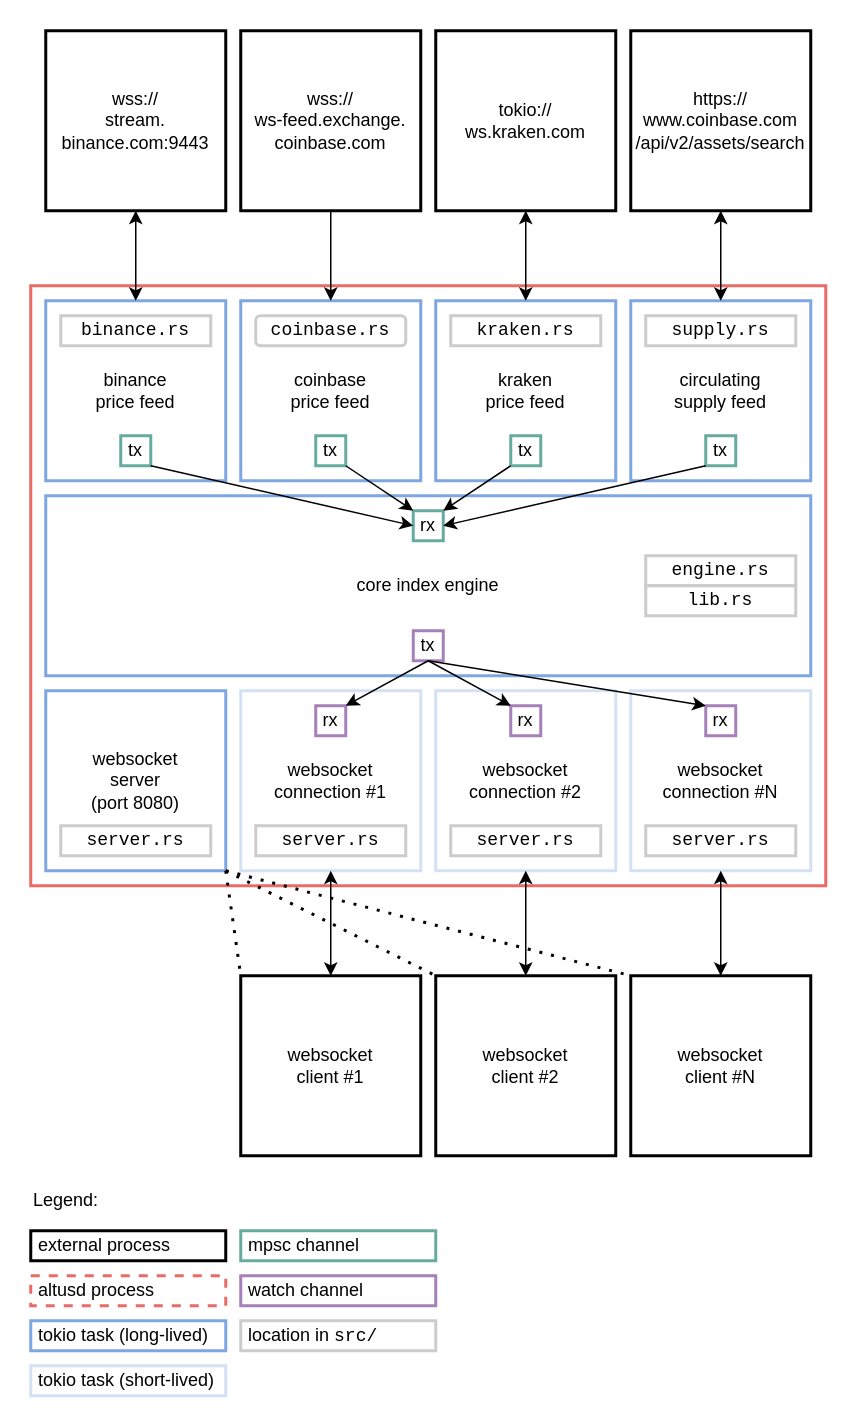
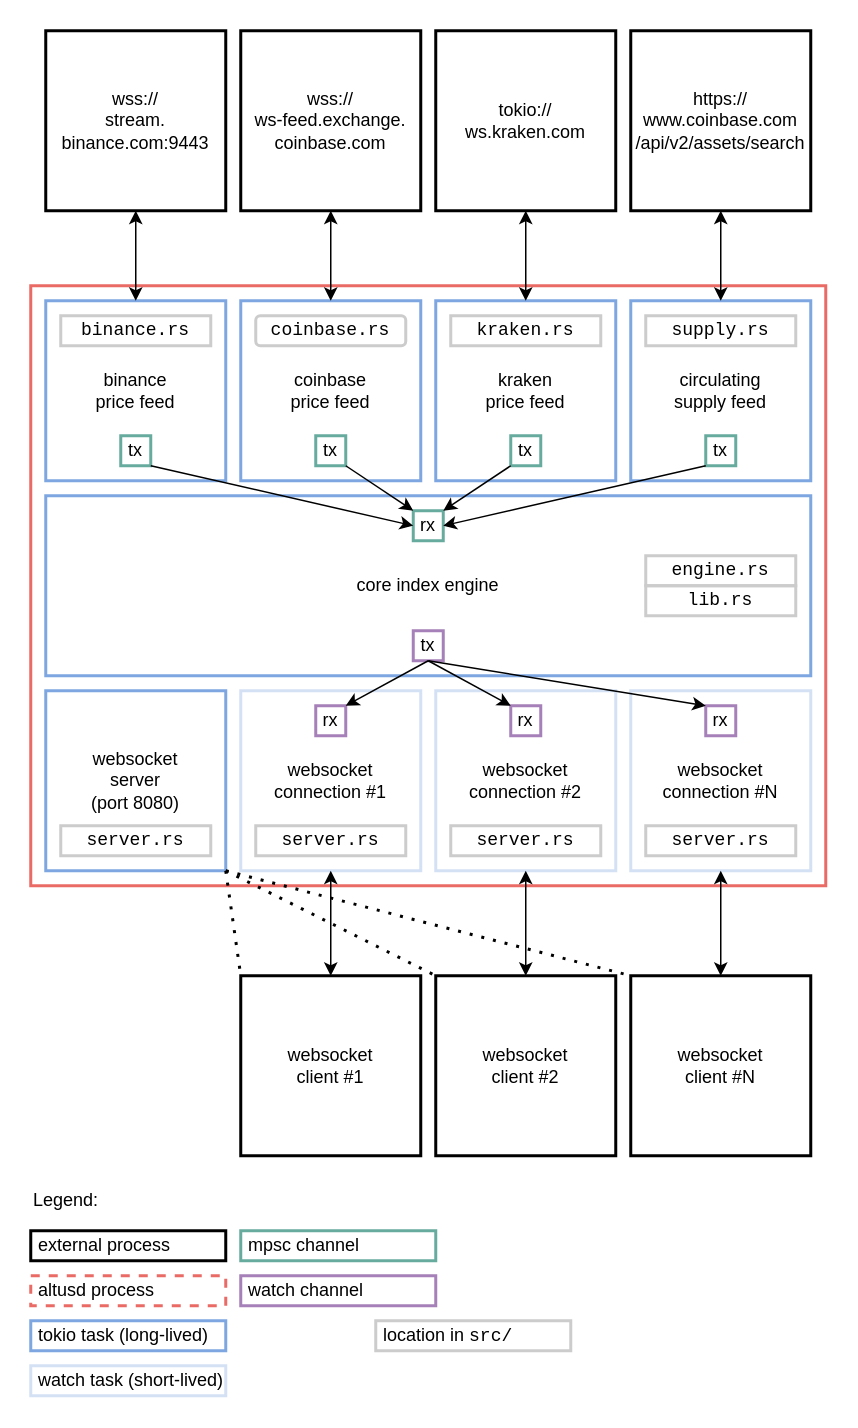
edge "wss:// ws-feed.exchange. coinbase.com" -> "coinbase price feed": arrowhead none -> classic
node "location in src/": moved (338, 1336) -> (473, 1336)
node "tokio task (short-lived)": label "tokio task (short-lived)" -> "watch task (short-lived)"
